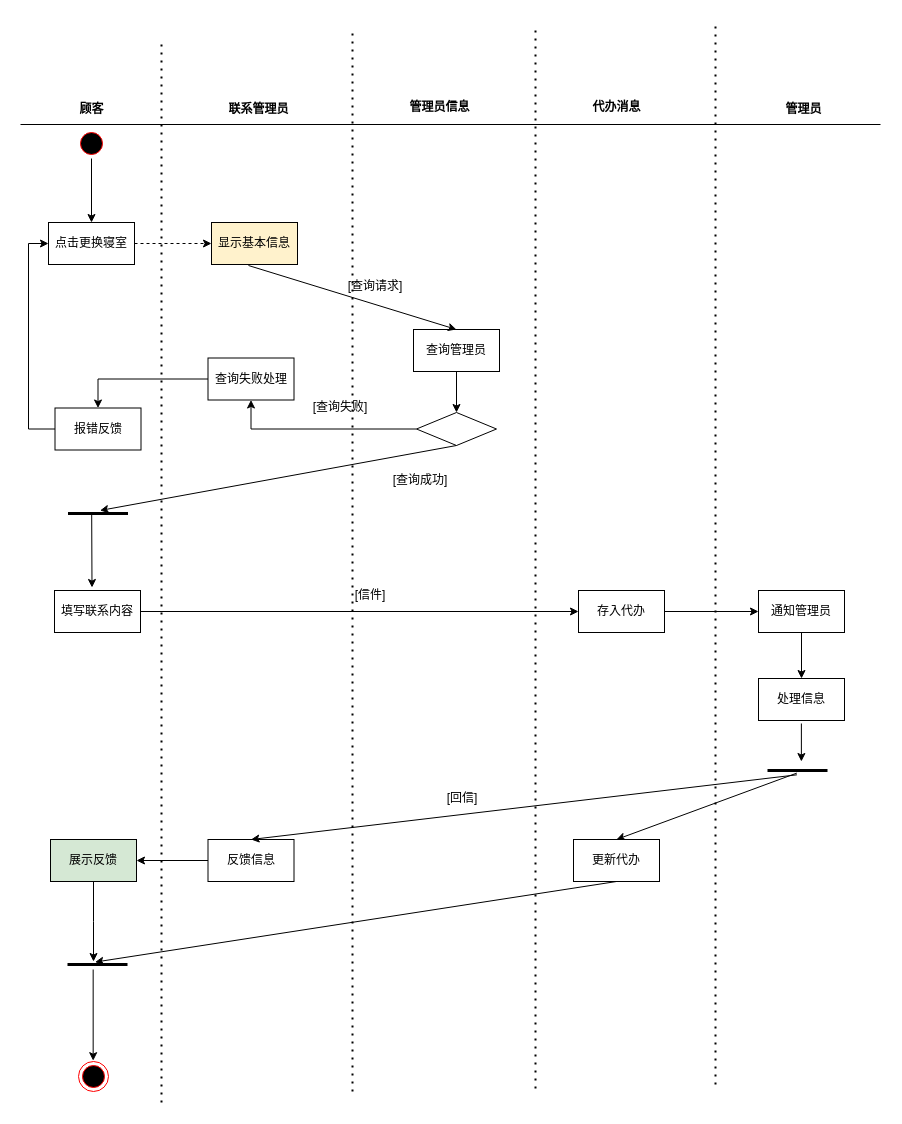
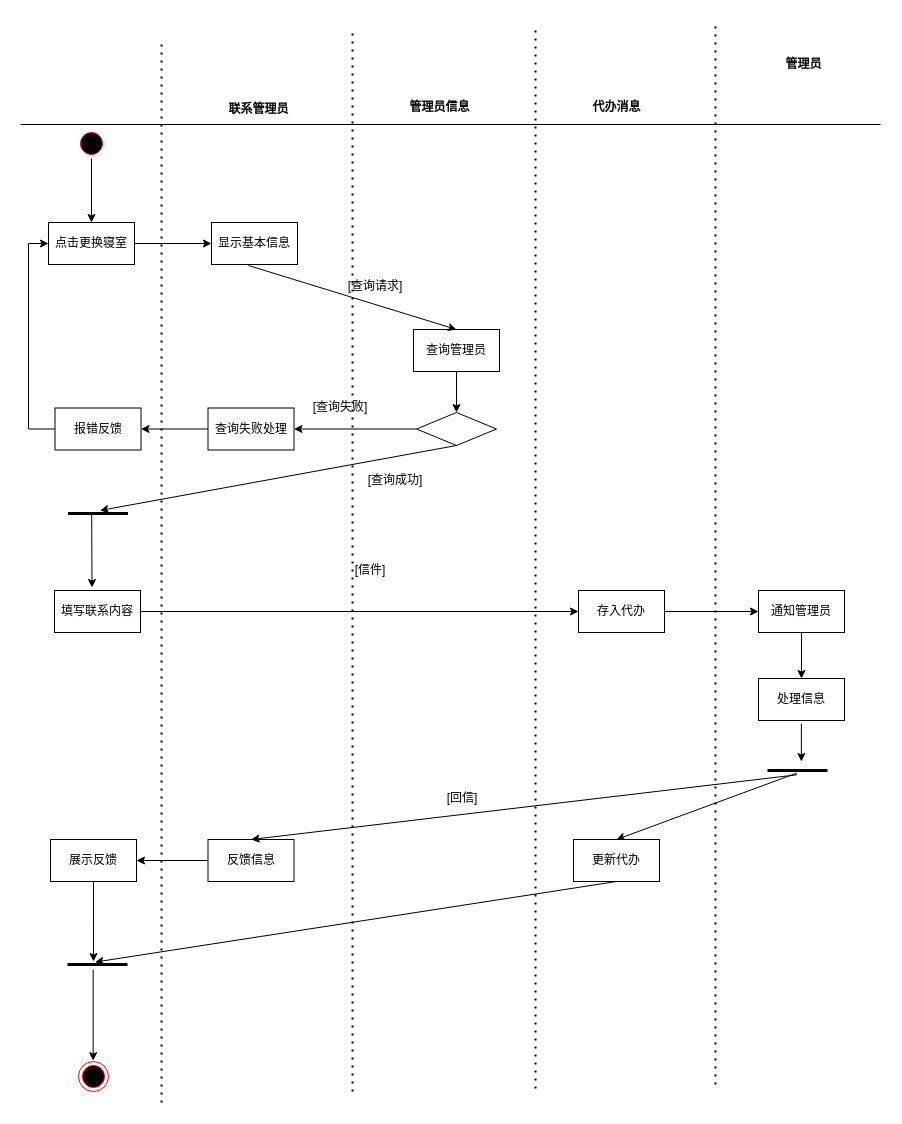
node "顾客": removed
node "管理员": moved (804, 110) -> (804, 65)
edge "点击更换寝室" -> "显示基本信息": style dashed -> solid
node "显示基本信息": fillcolor #fff2cc -> #ffffff
node "查询失败处理": moved (251, 379) -> (251, 429)
node "[查询成功]": moved (421, 481) -> (396, 481)
node "[信件]": moved (371, 596) -> (371, 571)
node "展示反馈": fillcolor #d5e8d4 -> #ffffff
